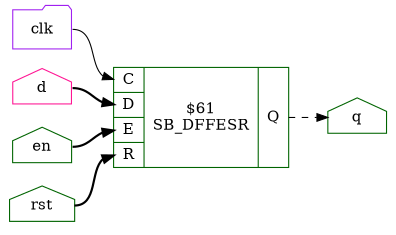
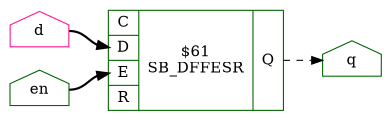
node "clk": removed
node "rst": removed
